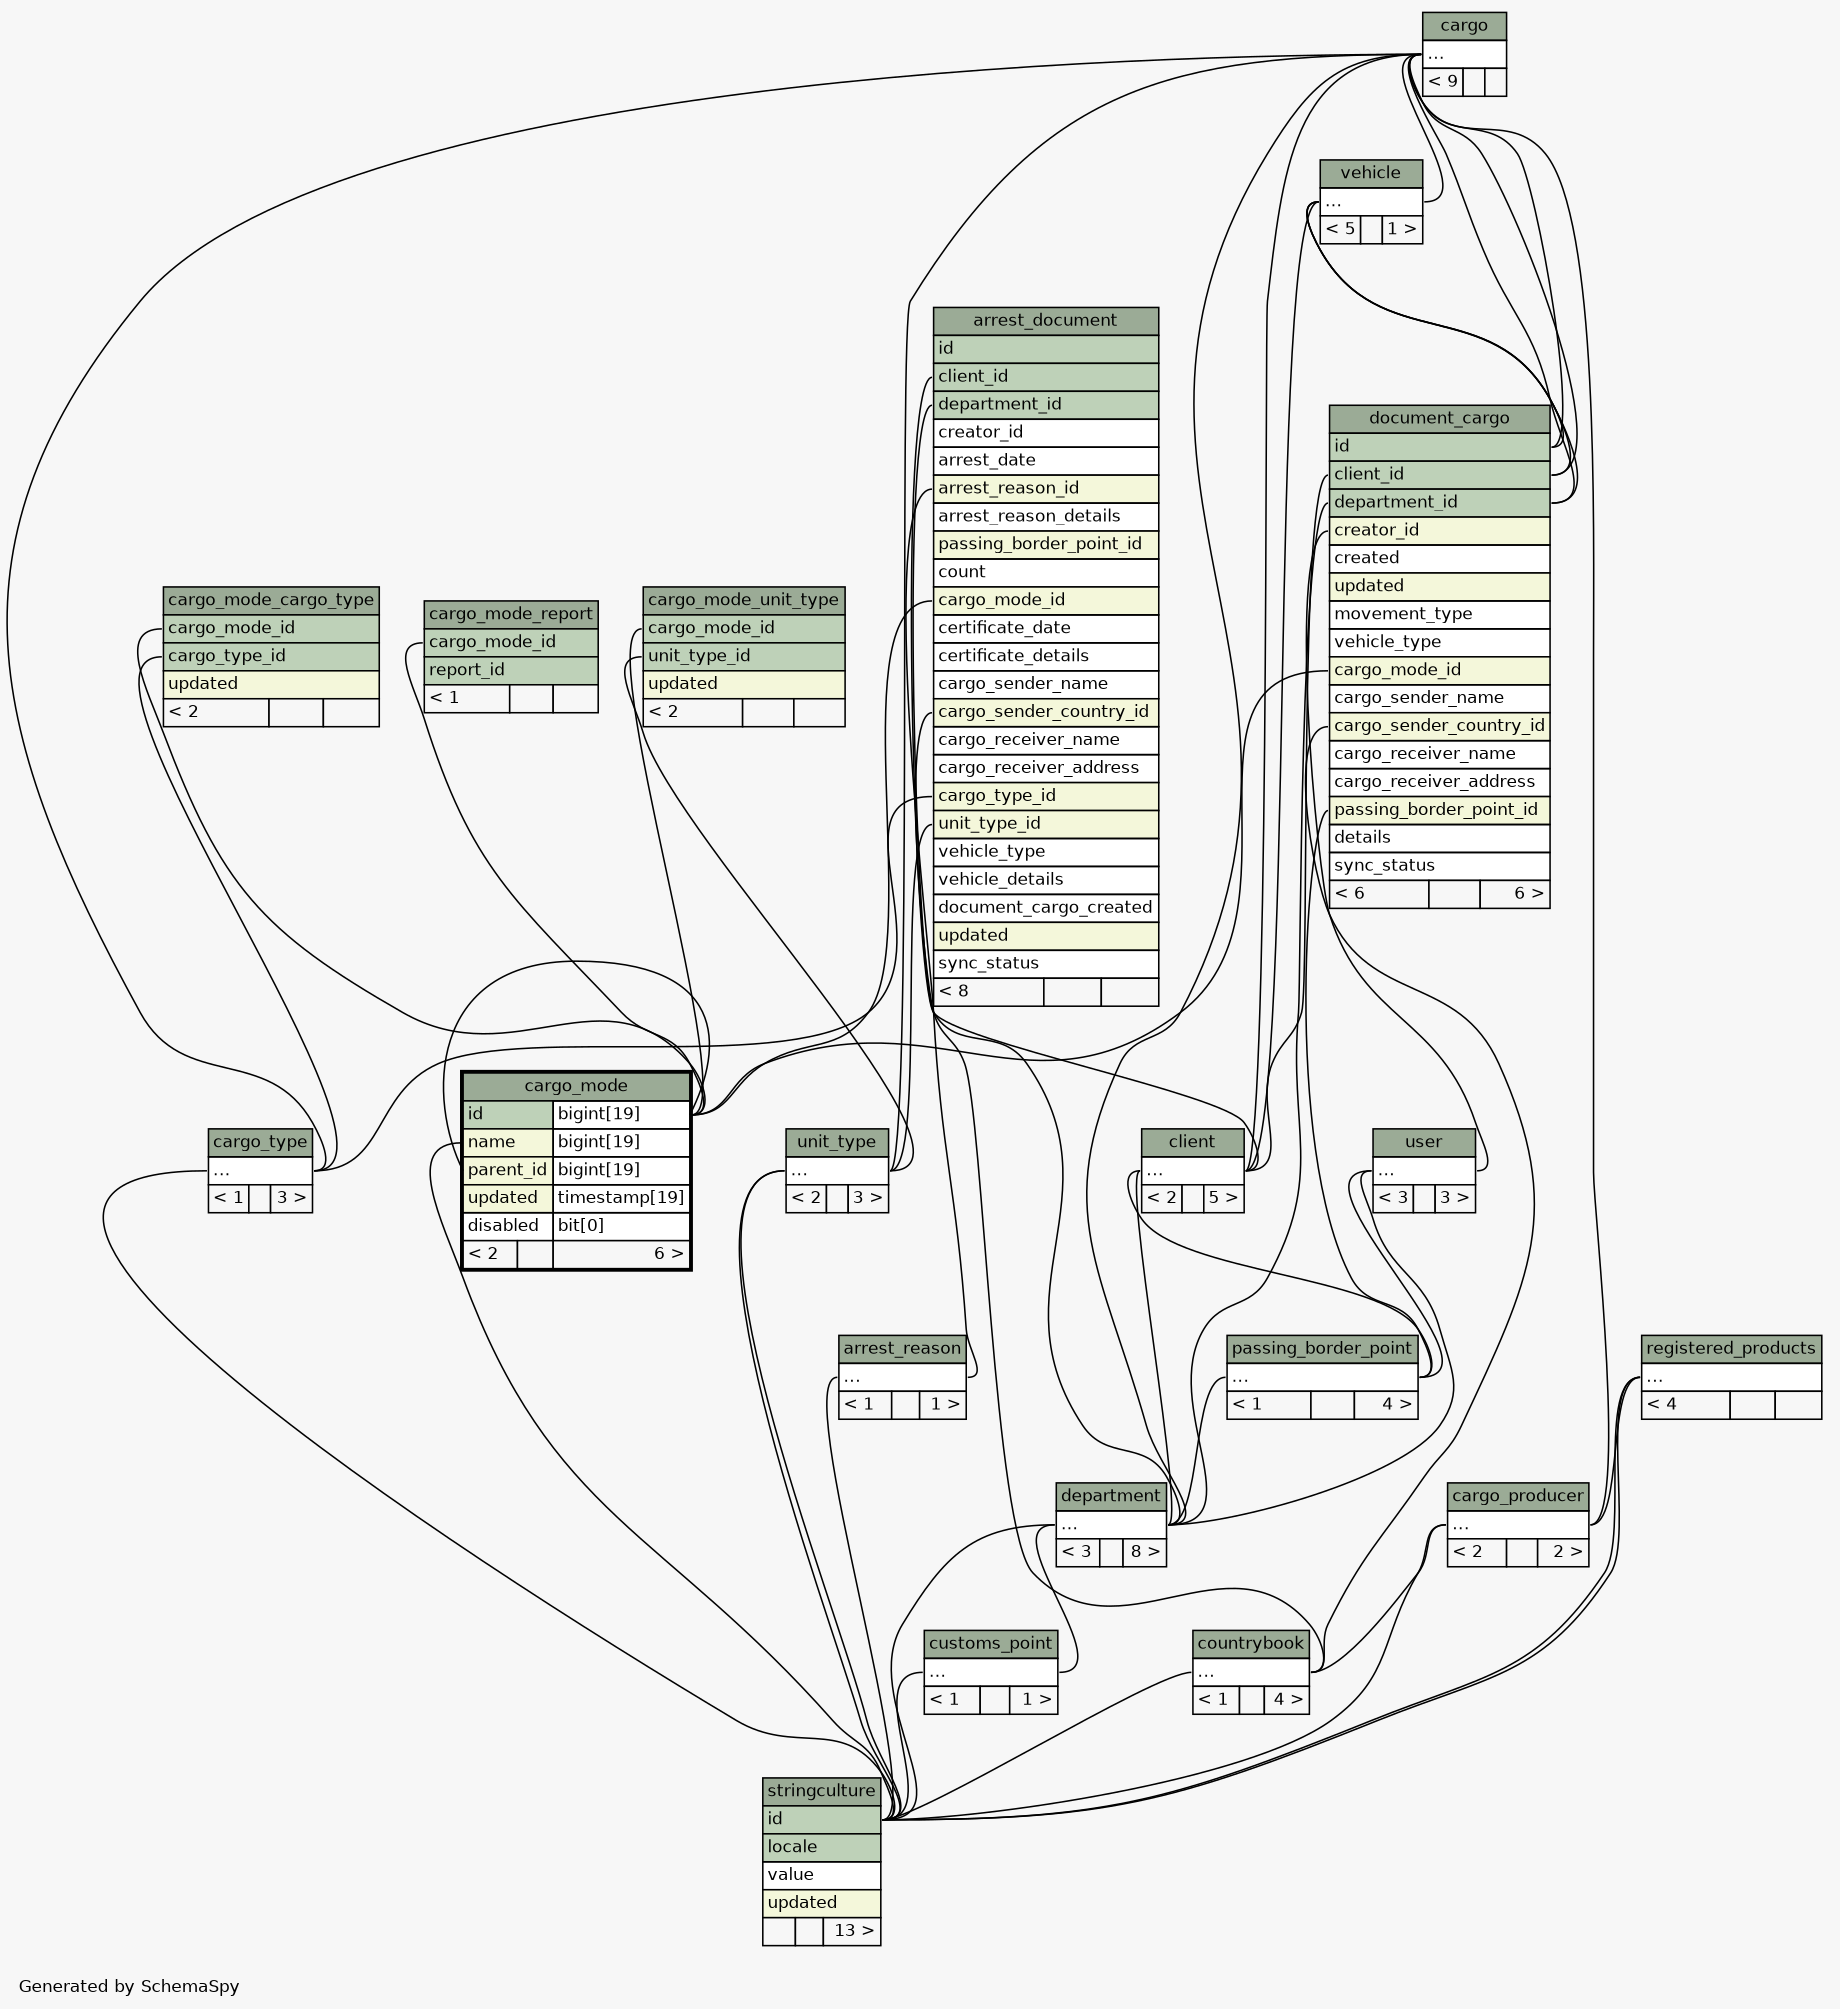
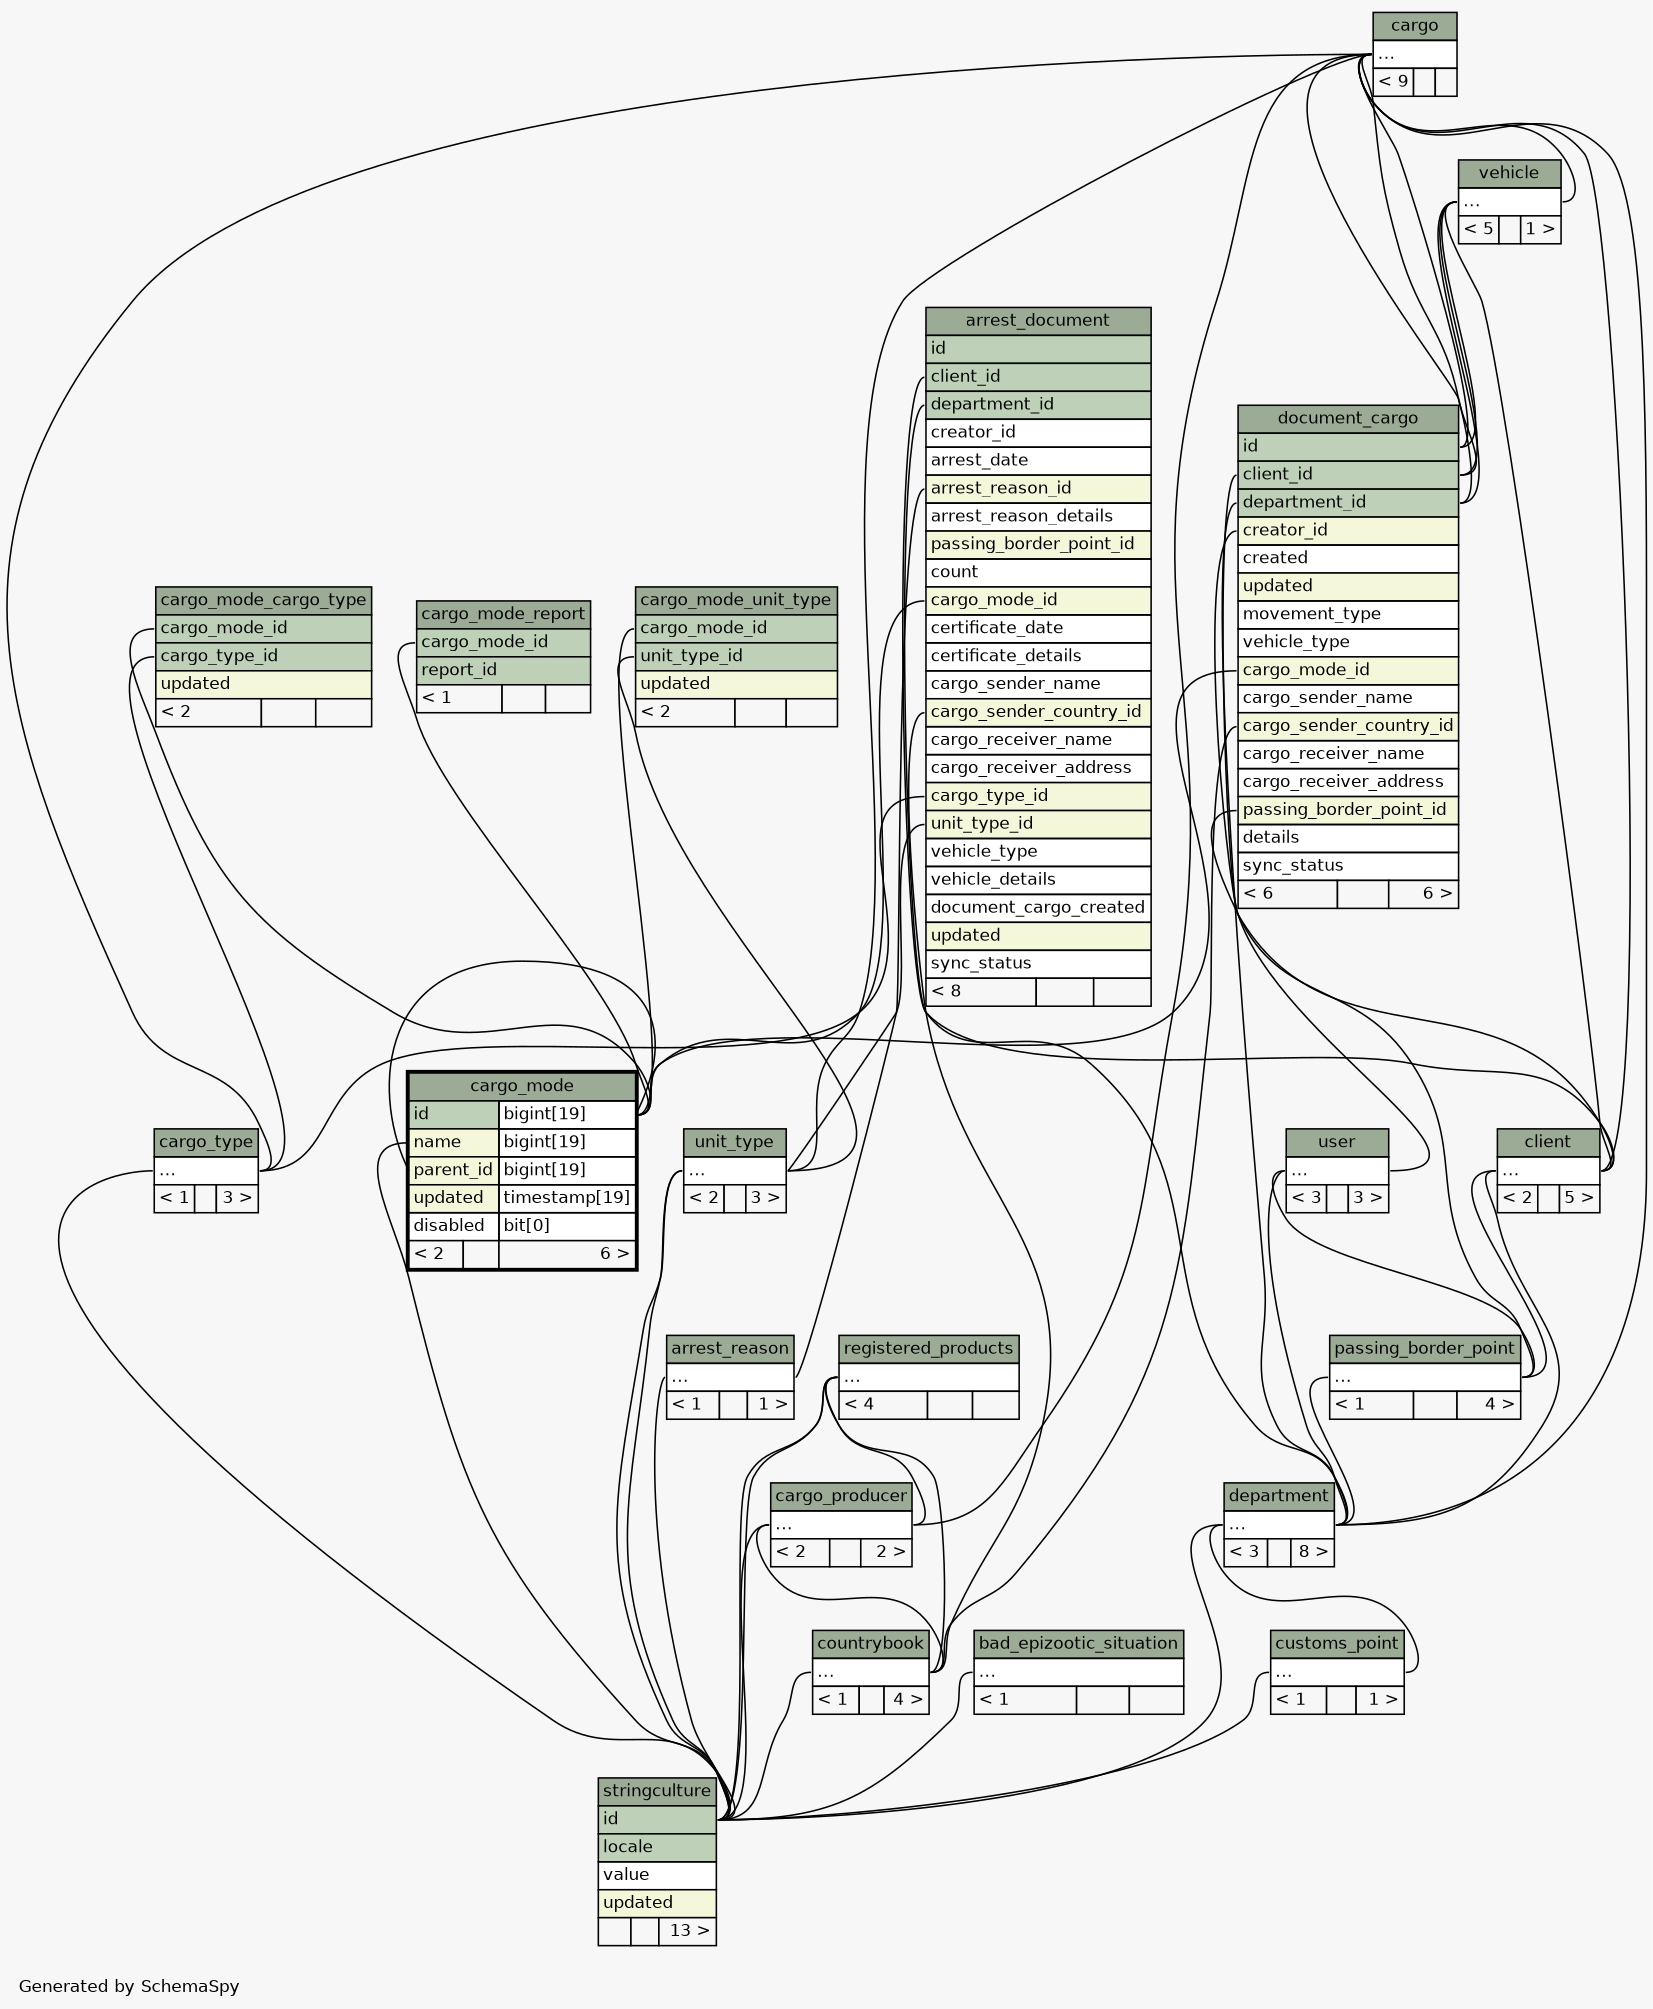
edge "registered_products" -- "countrybook": added
node "bad_epizootic_situation": added
